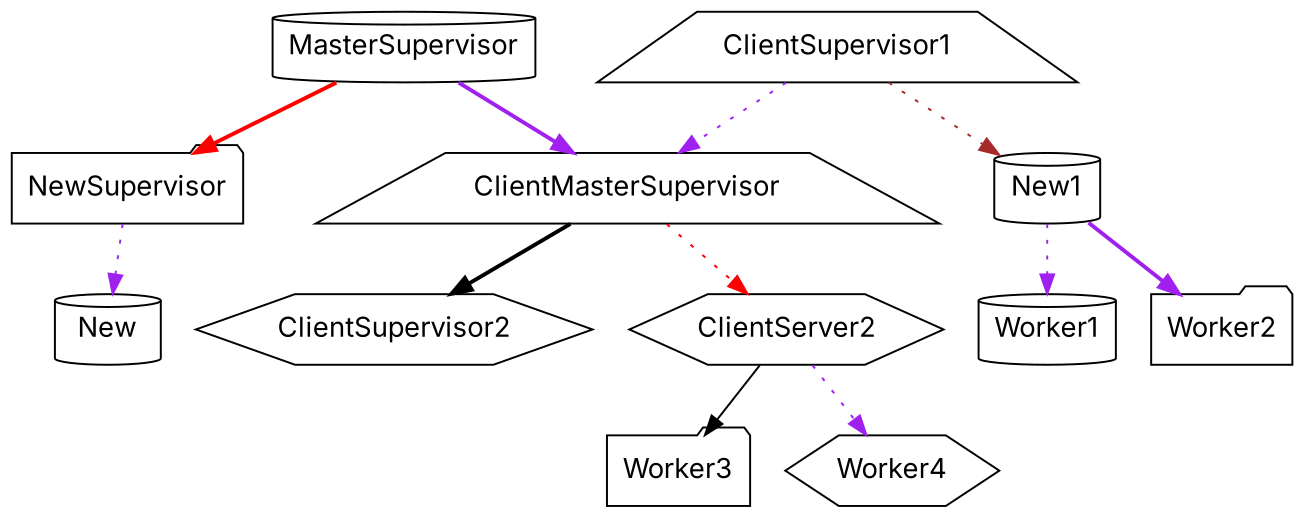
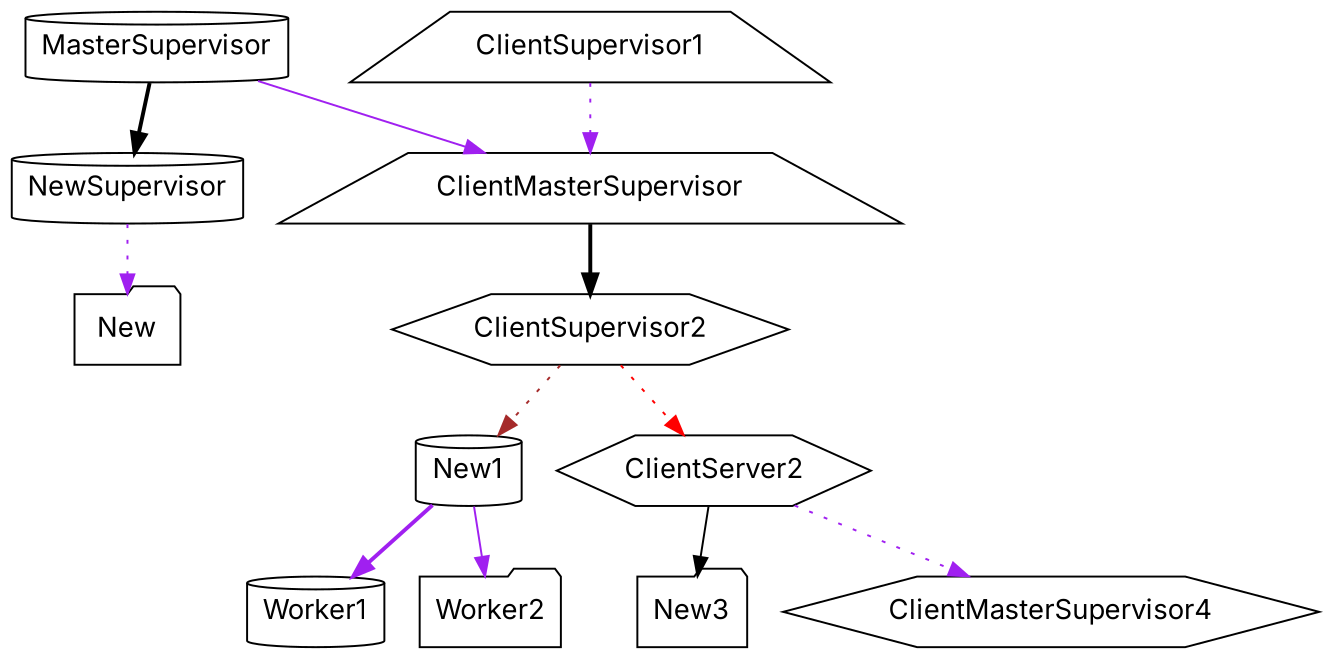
edge "MasterSupervisor" -> "ClientMasterSupervisor": style bold -> solid
edge "MasterSupervisor" -> "NewSupervisor": color red -> black
edge "ClientSupervisor1" -> "New1": now "ClientSupervisor2" -> "New1"
node "NewSupervisor": shape folder -> cylinder
edge "New1" -> "Worker1": style dotted -> bold
edge "New1" -> "Worker2": style bold -> solid
edge "ClientMasterSupervisor" -> "ClientServer2": now "ClientSupervisor2" -> "ClientServer2"
node "New": shape cylinder -> folder
node "Worker3": label "Worker3" -> "New3"
node "Worker4": label "Worker4" -> "ClientMasterSupervisor4"
